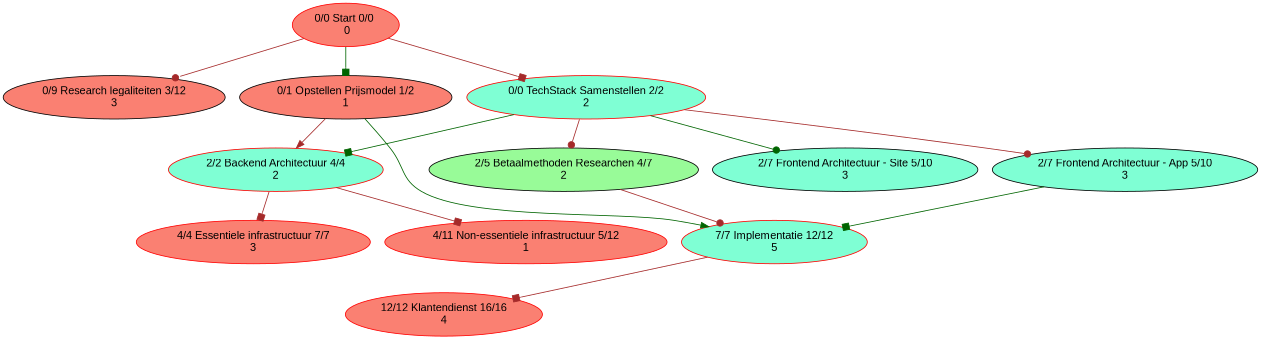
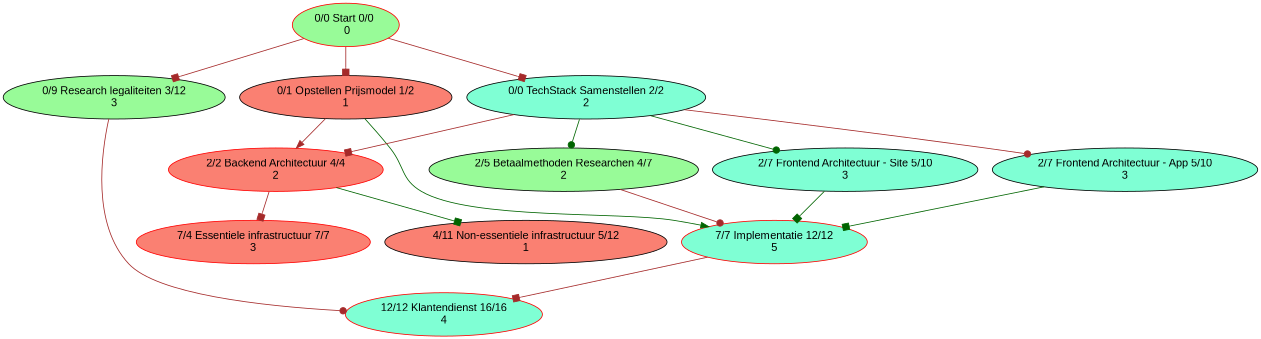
node "0/0 Start 0/0 0": fillcolor salmon -> palegreen
edge "0/0 Start 0/0 0" -> "0/9 Research legaliteiten 3/12 3": arrowhead dot -> box
edge "0/0 Start 0/0 0" -> "0/1 Opstellen Prijsmodel 1/2 1": color darkgreen -> brown
node "0/9 Research legaliteiten 3/12 3": fillcolor salmon -> palegreen
node "0/0 TechStack Samenstellen 2/2 2": color red -> black
edge "0/0 TechStack Samenstellen 2/2 2" -> "2/5 Betaalmethoden Researchen 4/7 2": color brown -> darkgreen
edge "0/0 TechStack Samenstellen 2/2 2" -> "2/2 Backend Architectuur 4/4 2": color darkgreen -> brown
node "2/2 Backend Architectuur 4/4 2": fillcolor aquamarine -> salmon
edge "2/7 Frontend Architectuur - Site 5/10 3" -> "7/7 Implementatie 12/12 5": added
edge "2/2 Backend Architectuur 4/4 2" -> "4/11 Non-essentiele infrastructuur 5/12 1": color brown -> darkgreen
node "4/4 Essentiele infrastructuur 7/7 3": label "4/4 Essentiele infrastructuur 7/7 3" -> "7/4 Essentiele infrastructuur 7/7 3"
node "4/11 Non-essentiele infrastructuur 5/12 1": color red -> black
edge "0/9 Research legaliteiten 3/12 3" -> "12/12 Klantendienst 16/16 4": added
node "12/12 Klantendienst 16/16 4": fillcolor salmon -> aquamarine
